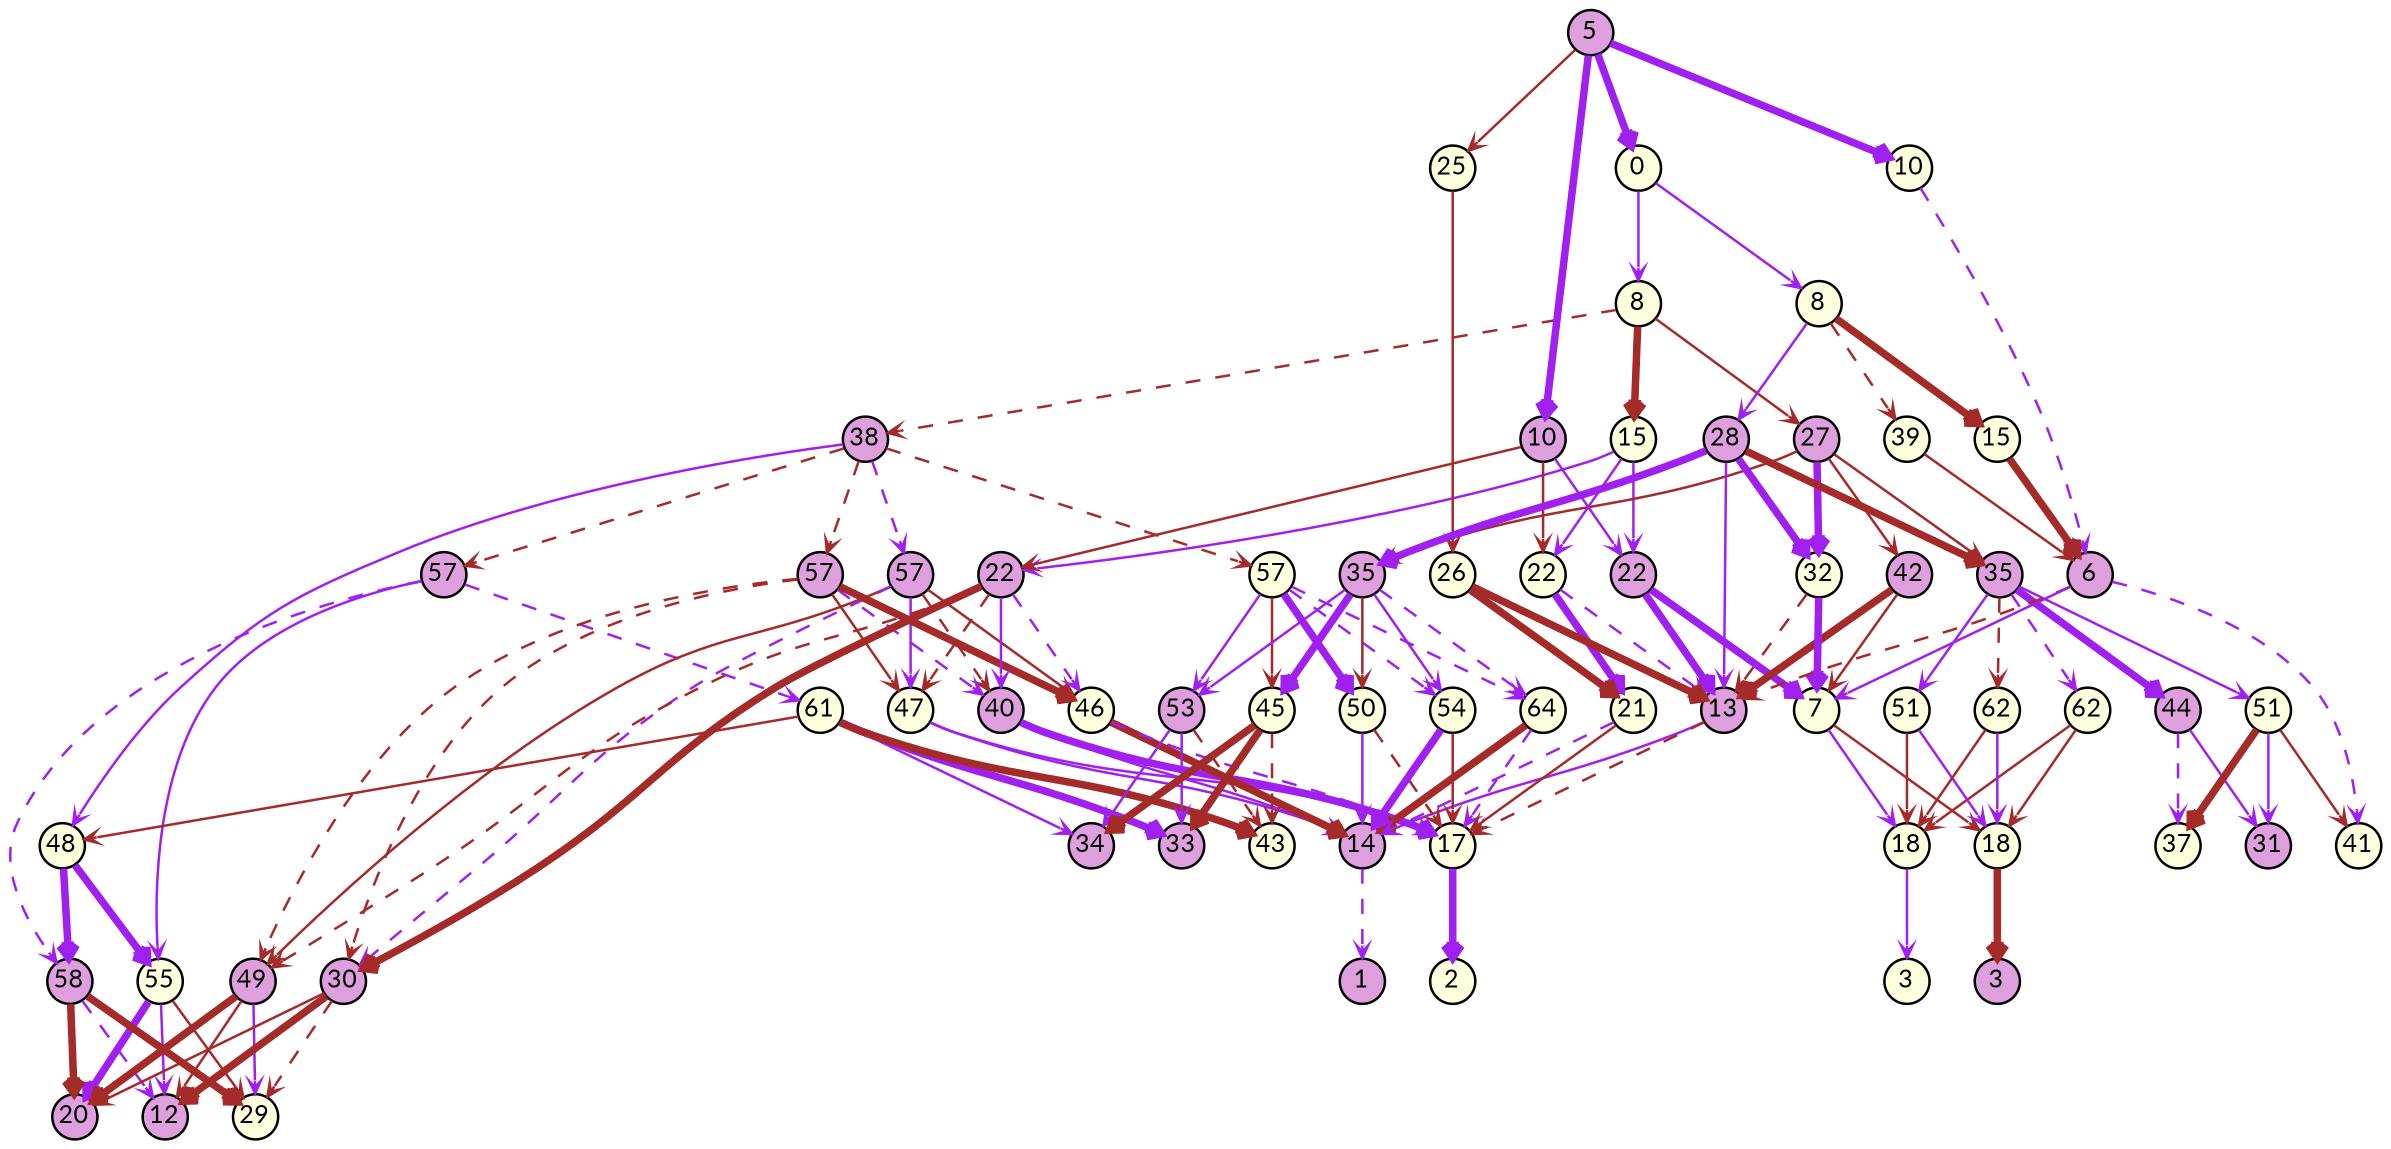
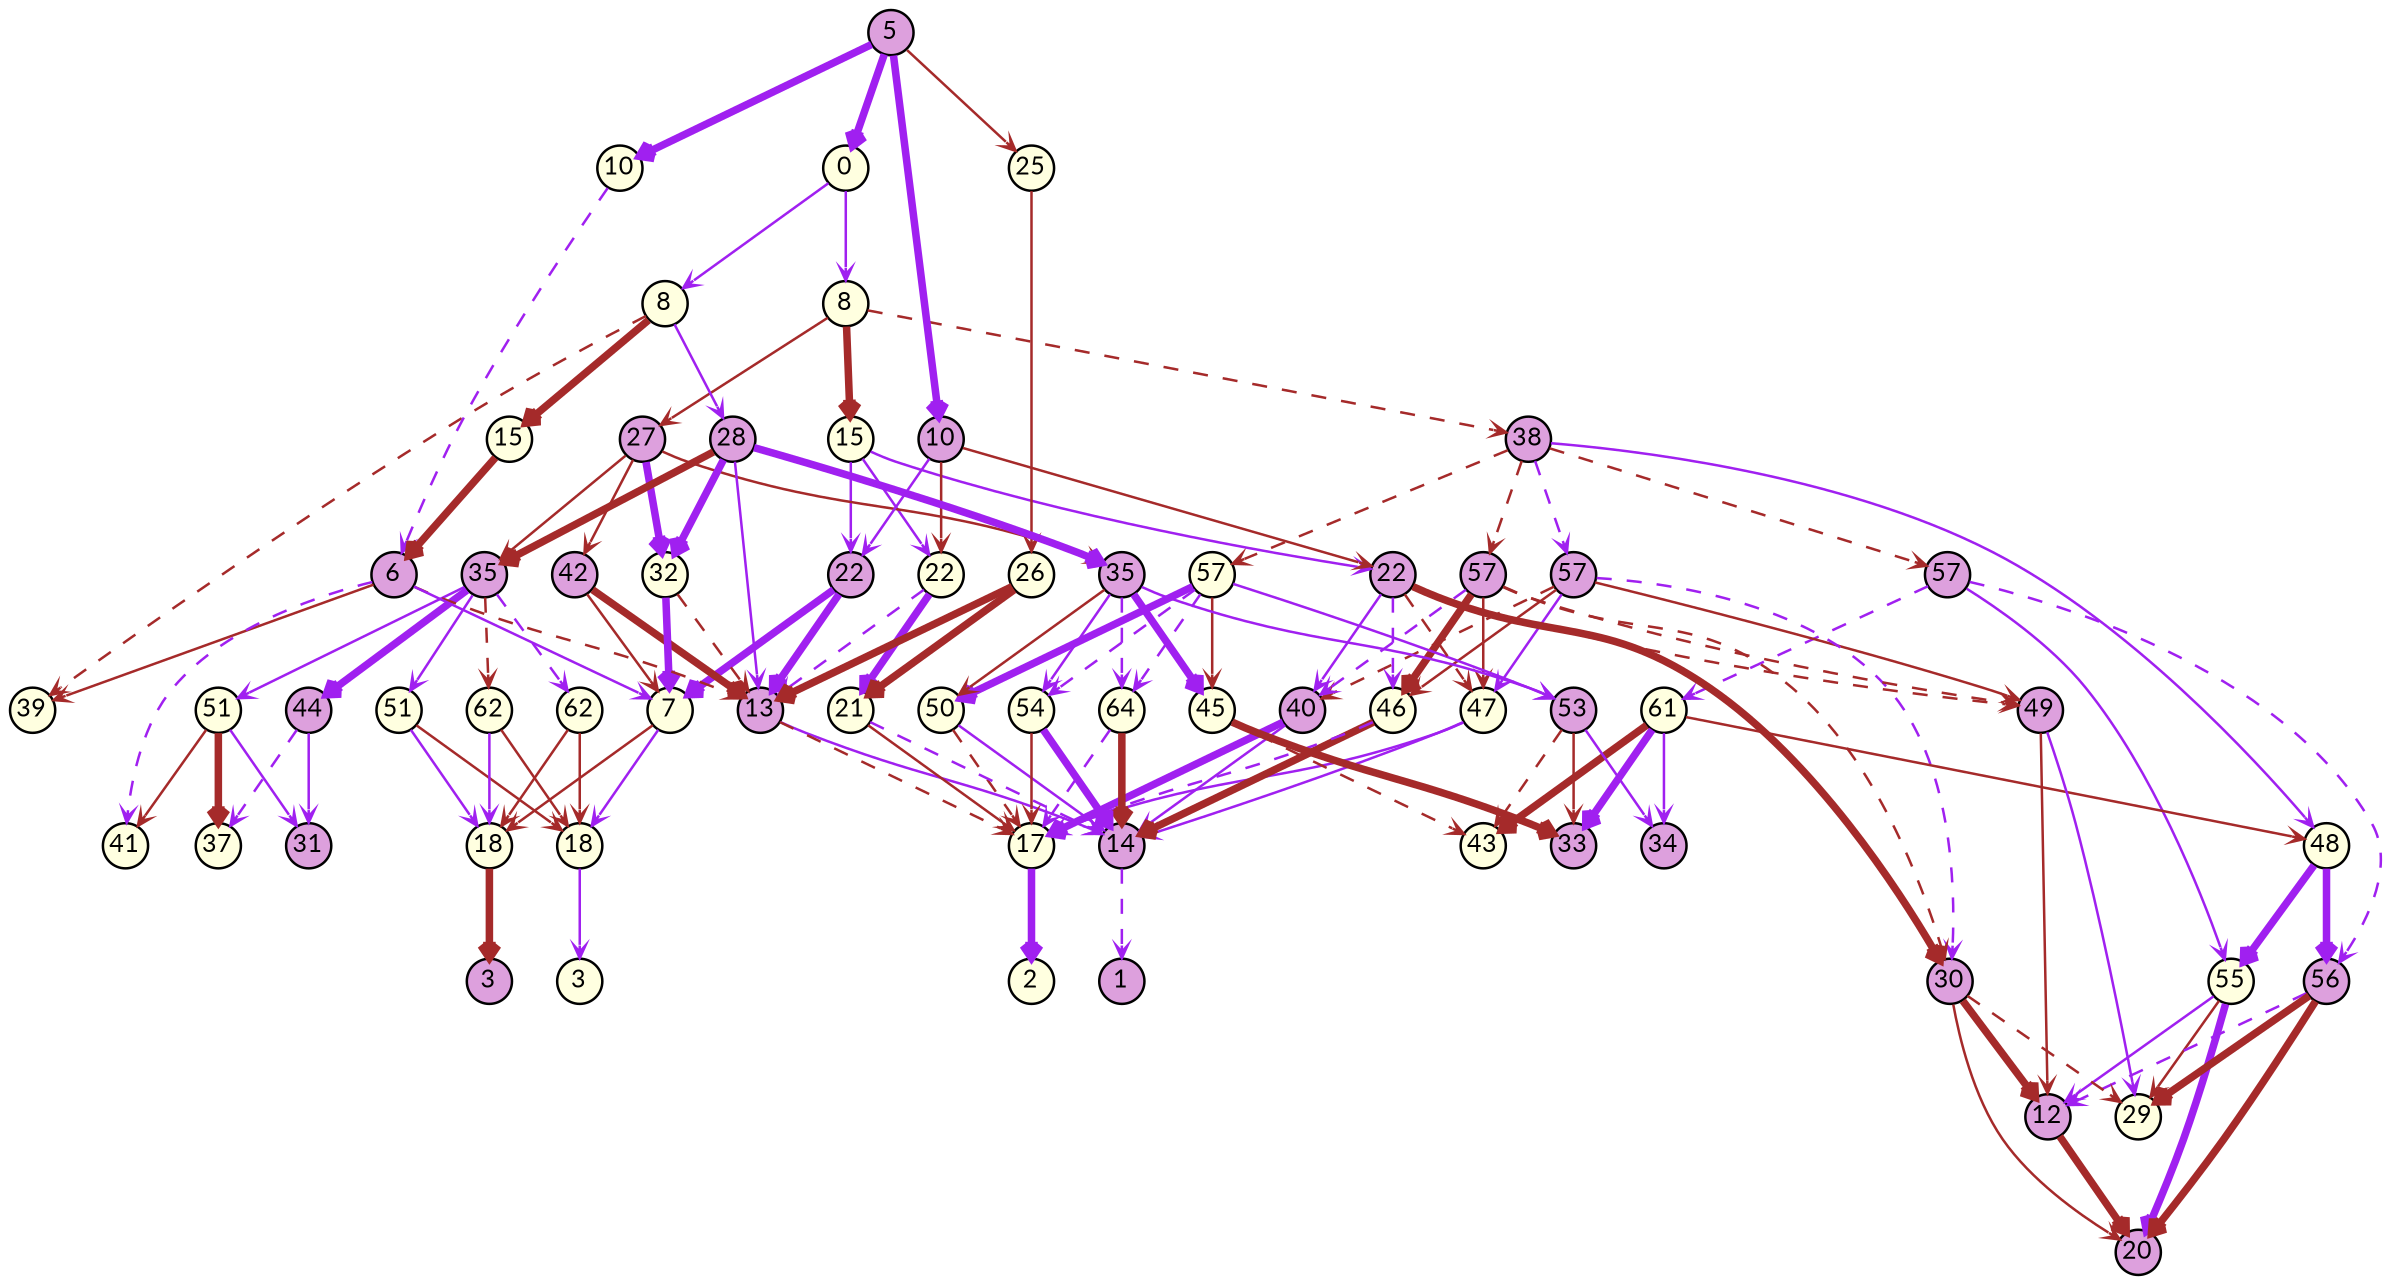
edge "39" -> "6": reversed
edge "53" -> "33": color purple -> brown
edge "45" -> "34": removed
node "58": label "58" -> "56"
edge "49" -> "20": now "12" -> "20"
